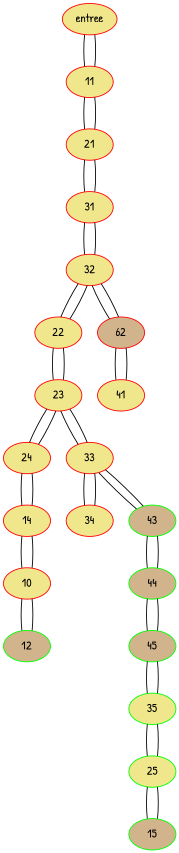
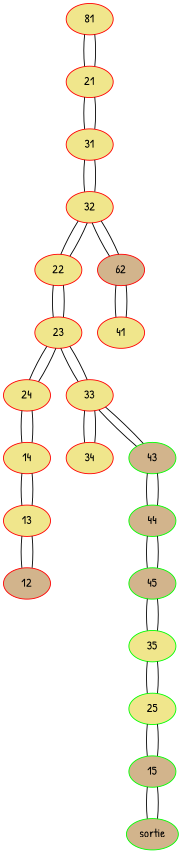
node "entree": removed
node "11": label "11" -> "81"
node "10": label "10" -> "13"
node "12": color green -> red
node "sortie": added
